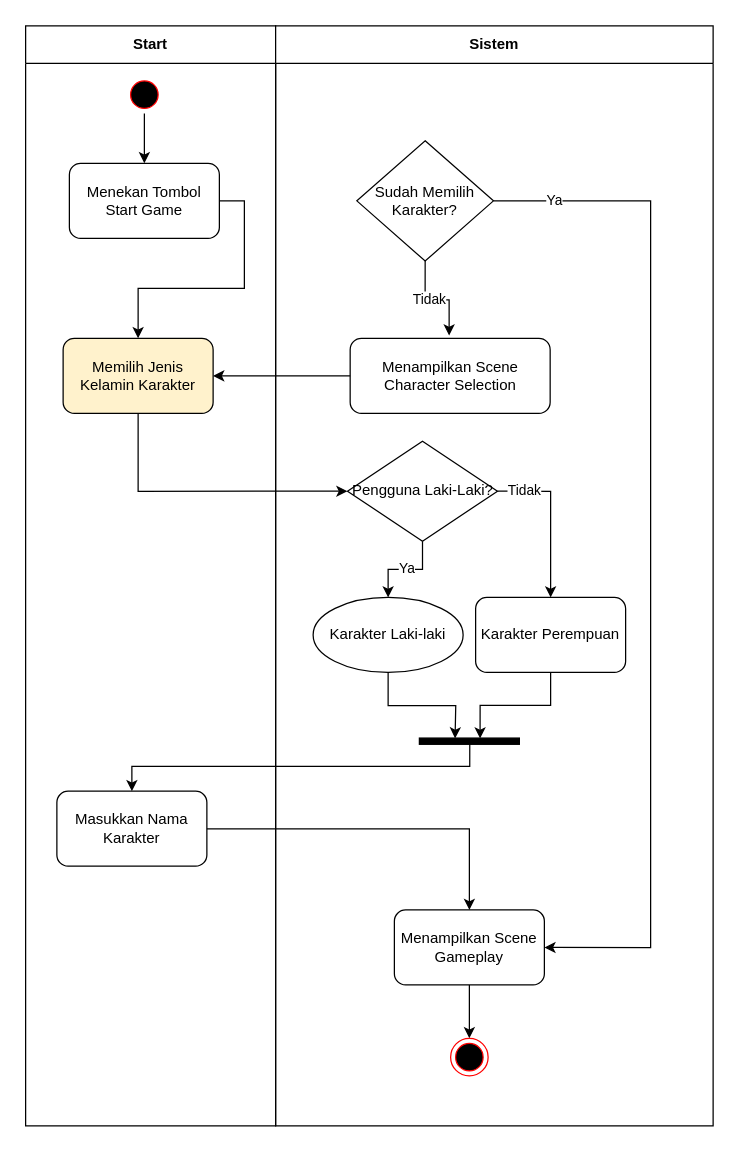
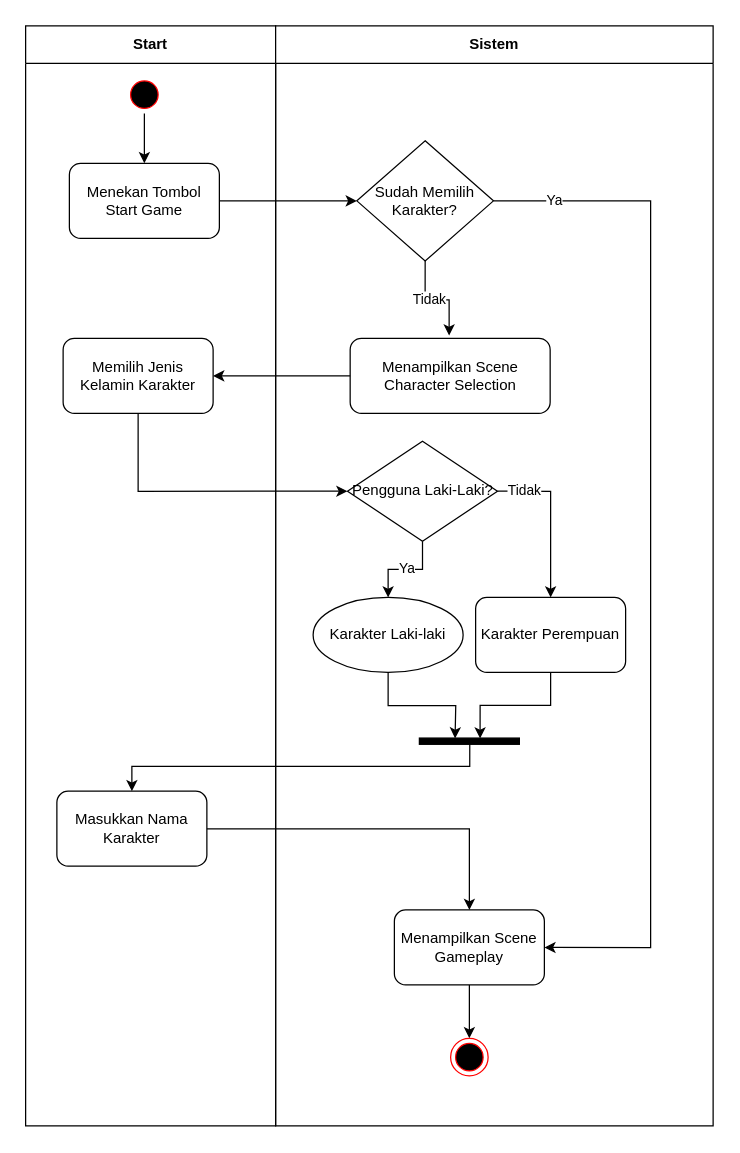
edge "Menekan Tombol Start Game" -> "Memilih Jenis Kelamin Karakter": now "Menekan Tombol Start Game" -> "Sudah Memilih Karakter?"
node "Memilih Jenis Kelamin Karakter": fillcolor #fff2cc -> #ffffff
